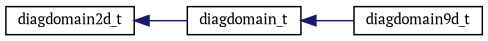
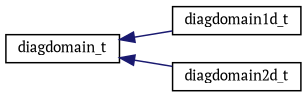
edge "diagdomain_t" -> "diagdomain2d_t": reversed
node "diagdomain9d_t": label "diagdomain9d_t" -> "diagdomain1d_t"
